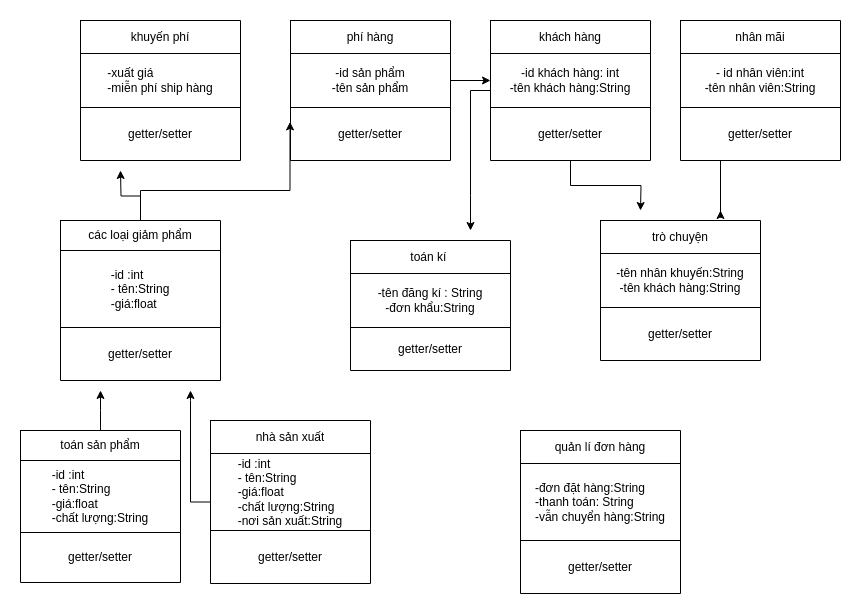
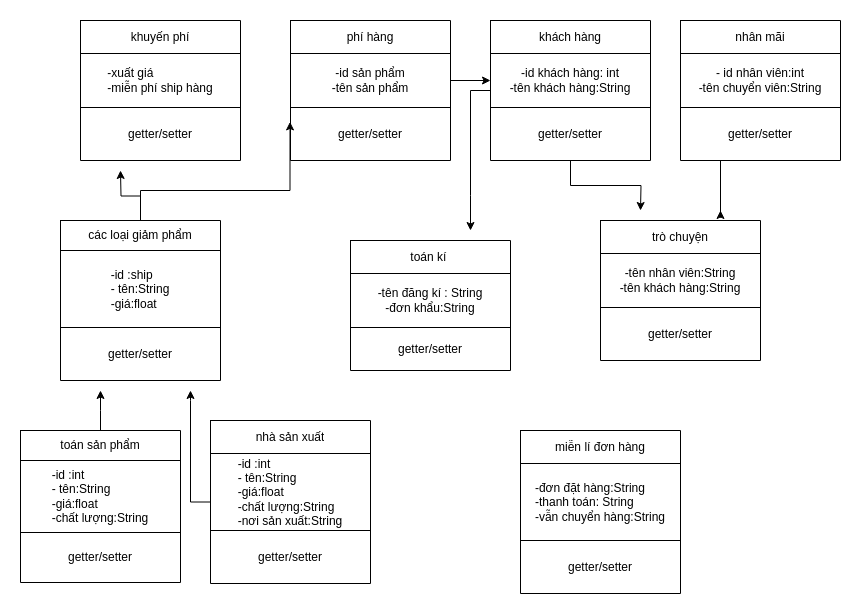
node "- id nhân viên:int -tên nhân viên:String": label "- id nhân viên:int -tên nhân viên:String" -> "- id nhân viên:int -tên chuyển viên:String"
node "-tên nhân khuyến:String -tên khách hàng:String": label "-tên nhân khuyến:String -tên khách hàng:String" -> "-tên nhân viên:String -tên khách hàng:String"
node "-id :int - tên:String -giá:float": label "-id :int - tên:String -giá:float" -> "-id :ship - tên:String -giá:float"
node "quản lí đơn hàng": label "quản lí đơn hàng" -> "miễn lí đơn hàng"
